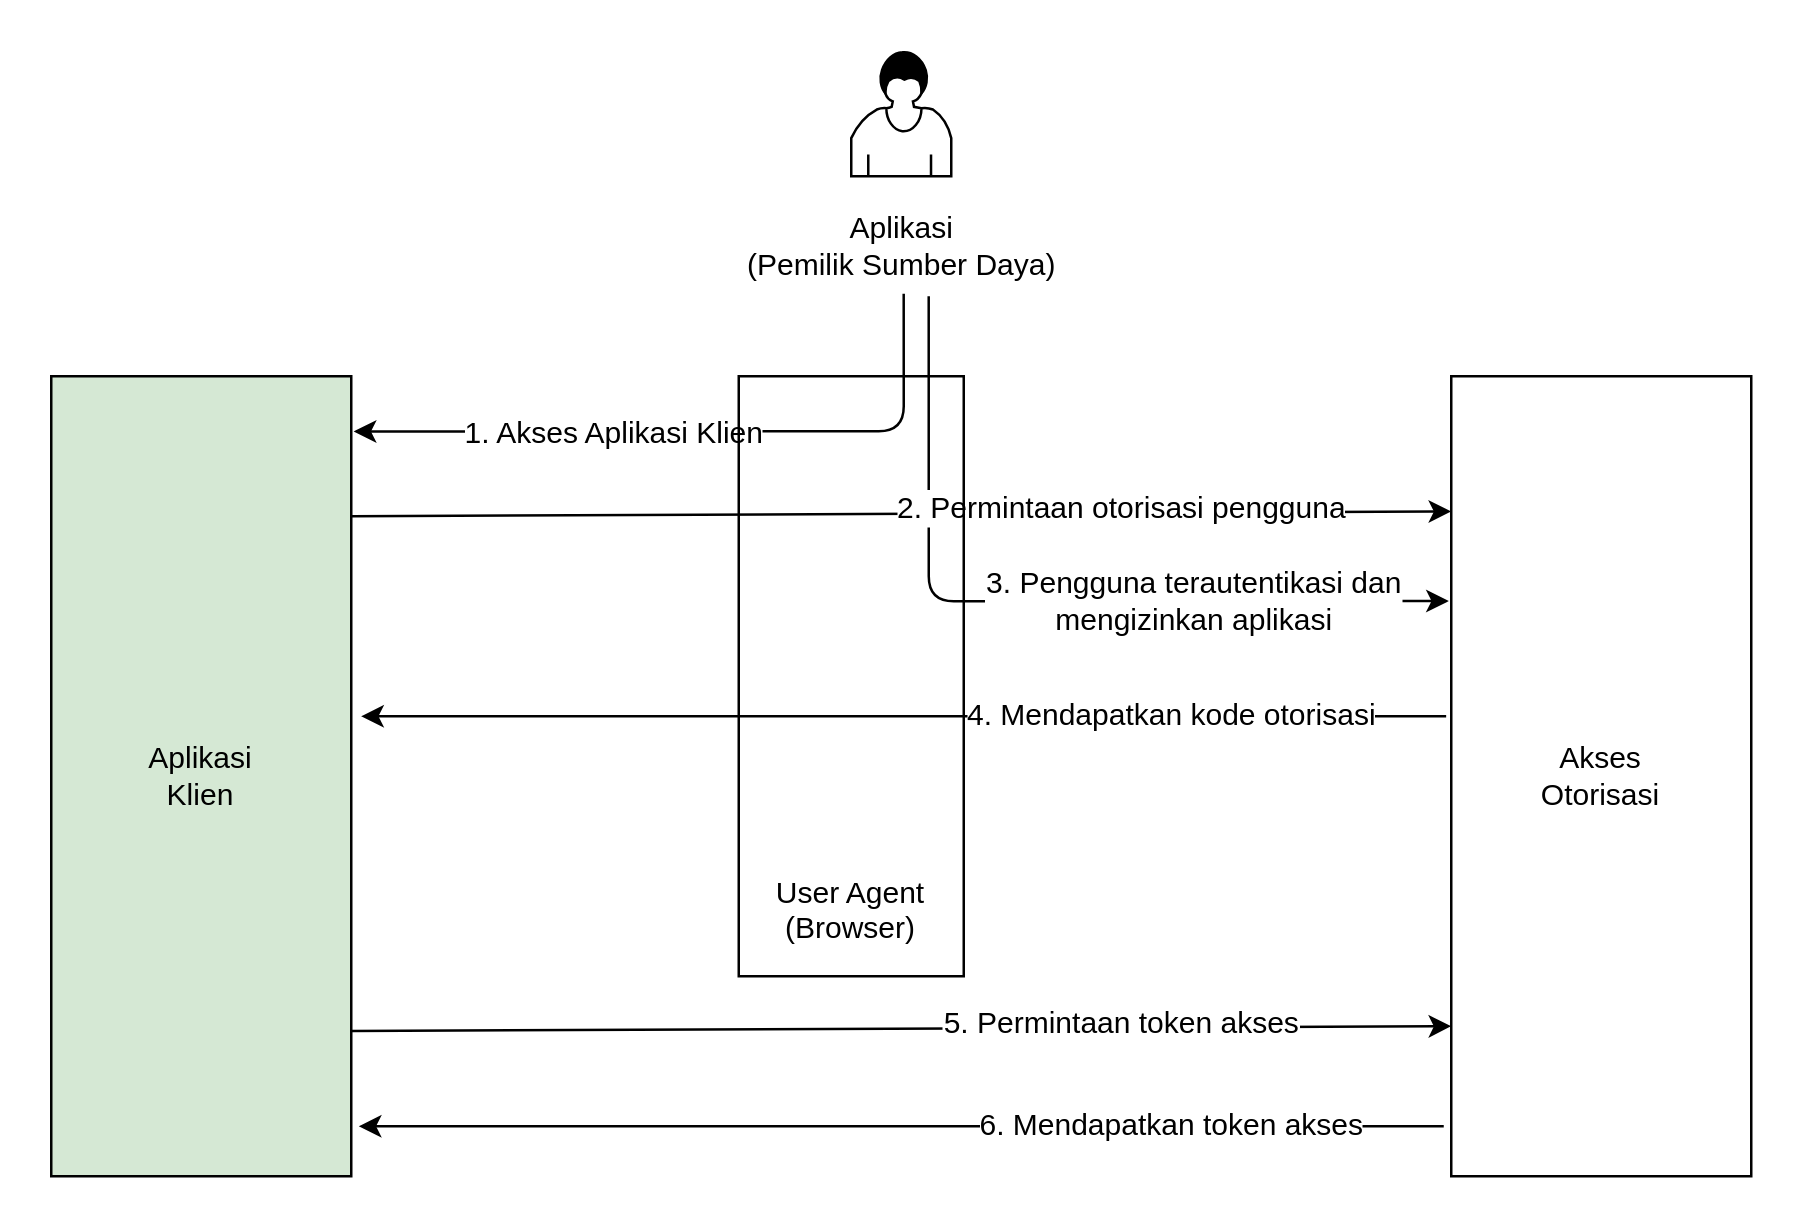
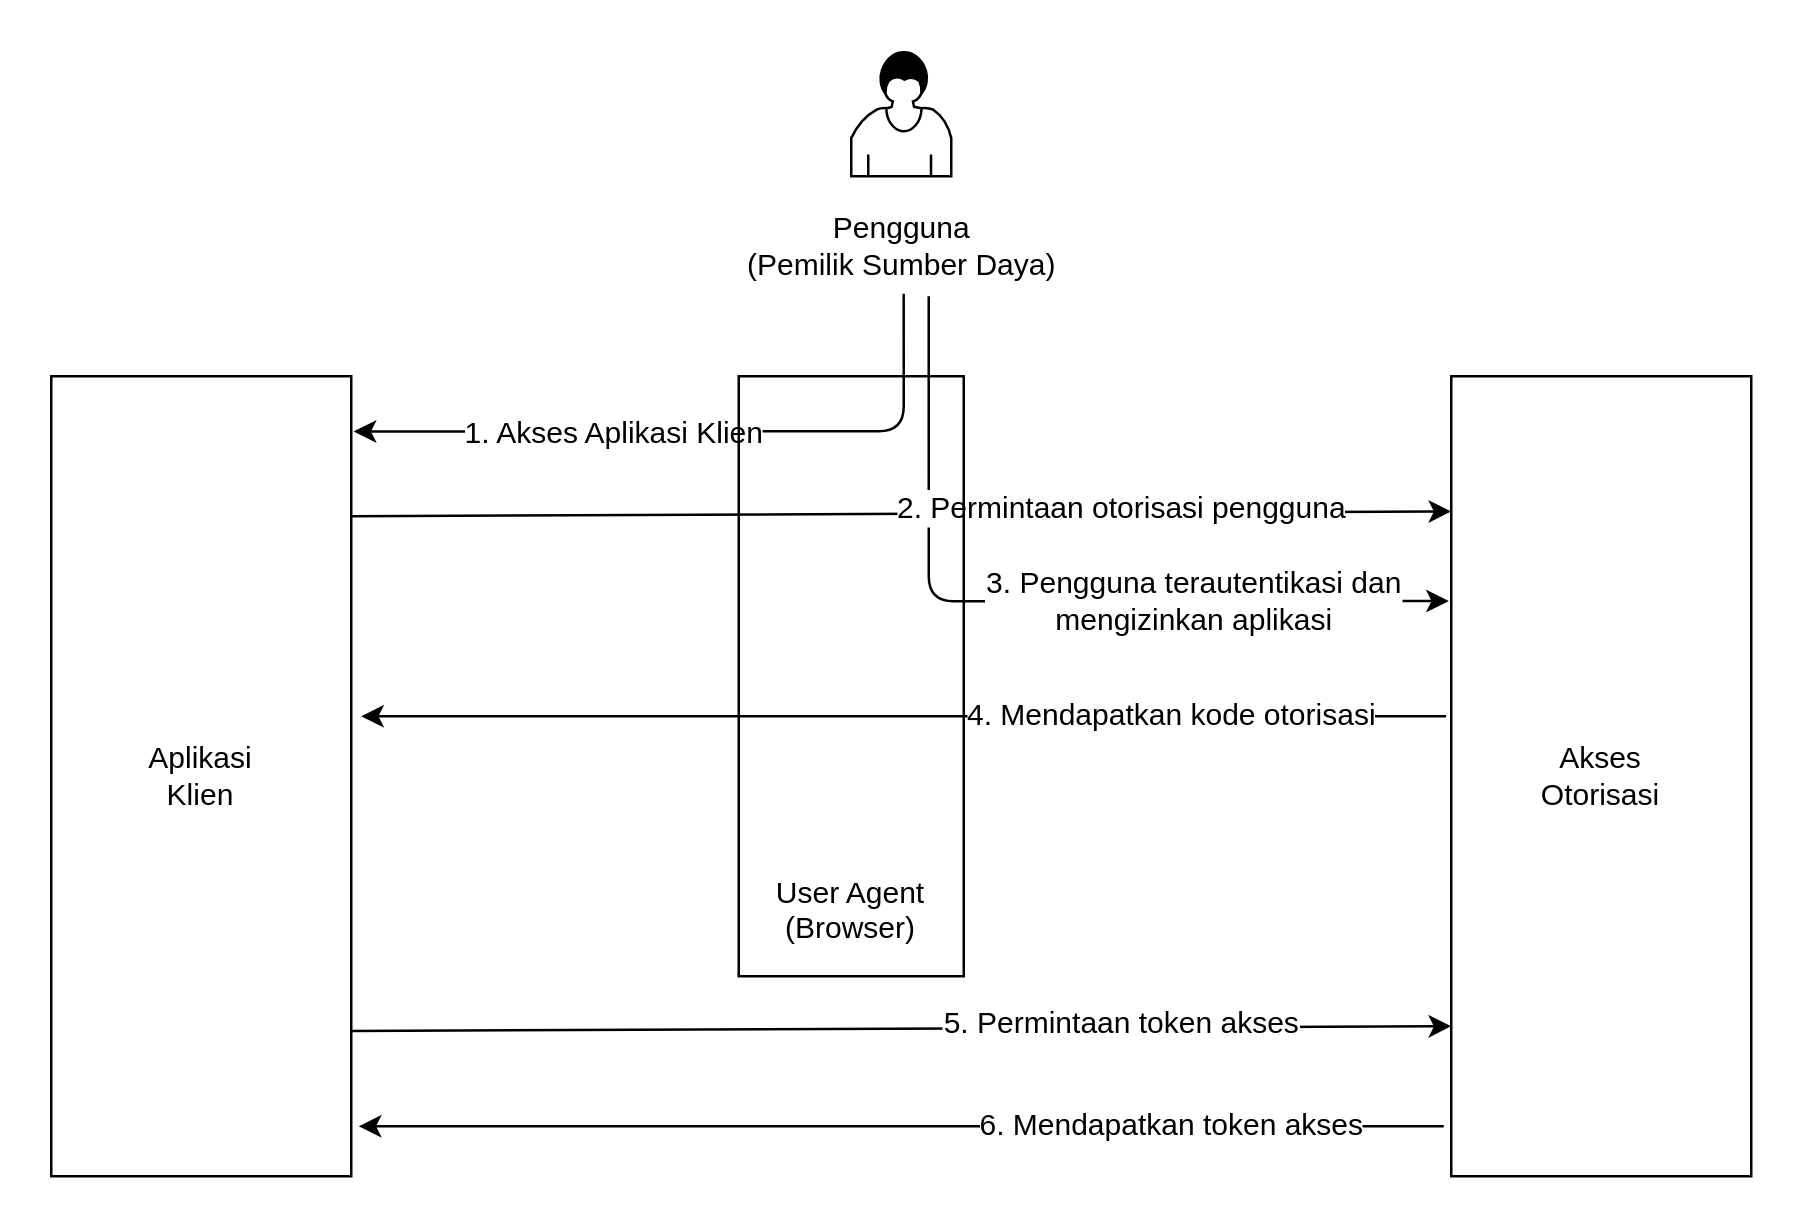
node "Aplikasi (Pemilik Sumber Daya)": label "Aplikasi (Pemilik Sumber Daya)" -> "Pengguna (Pemilik Sumber Daya)"
node "Aplikasi Klien": fillcolor #d5e8d4 -> #ffffff
